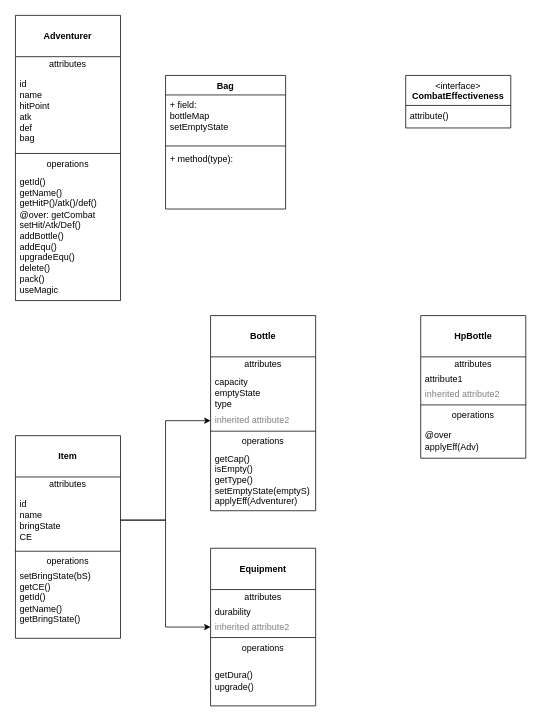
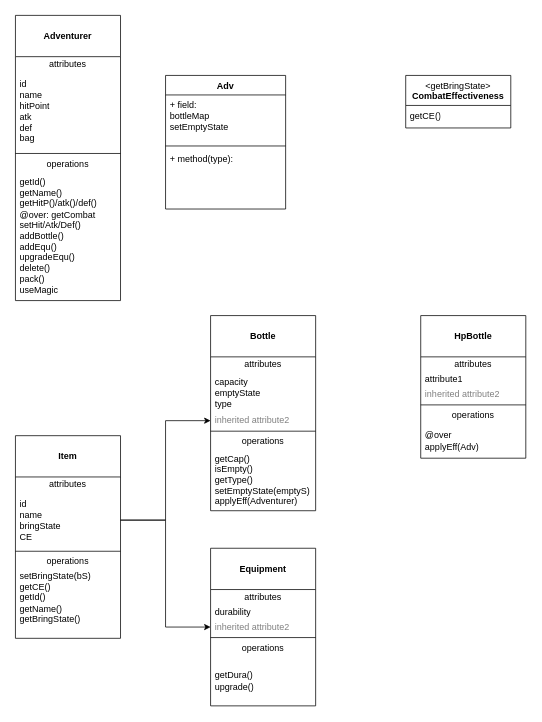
node "Bag": label "Bag" -> "Adv"
node "<interface> CombatEffectiveness": label "<interface> CombatEffectiveness" -> "<getBringState> CombatEffectiveness"
node "attribute()": label "attribute()" -> "getCE()"
